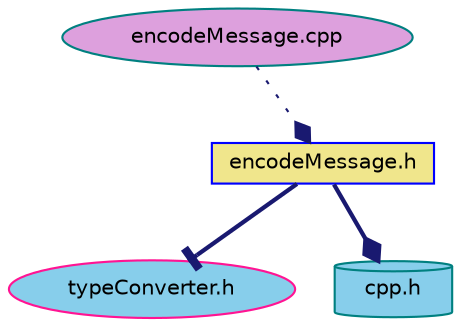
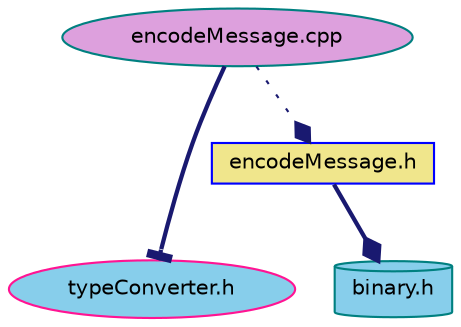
edge "encodeMessage.h" -> "typeConverter.h": now "encodeMessage.cpp" -> "typeConverter.h"
node "cpp.h": label "cpp.h" -> "binary.h"
